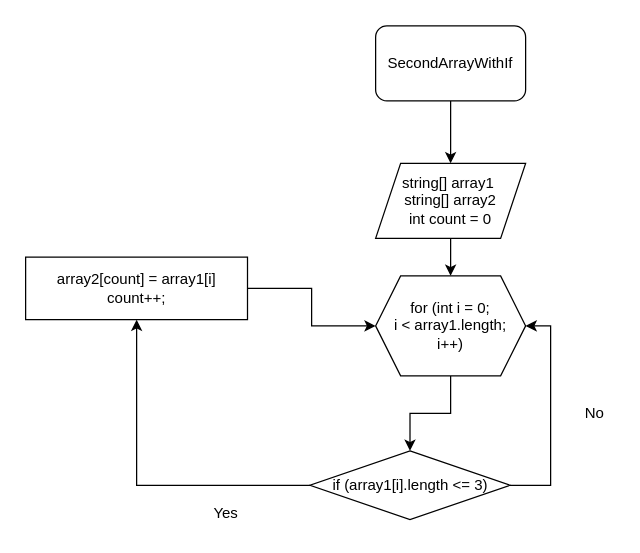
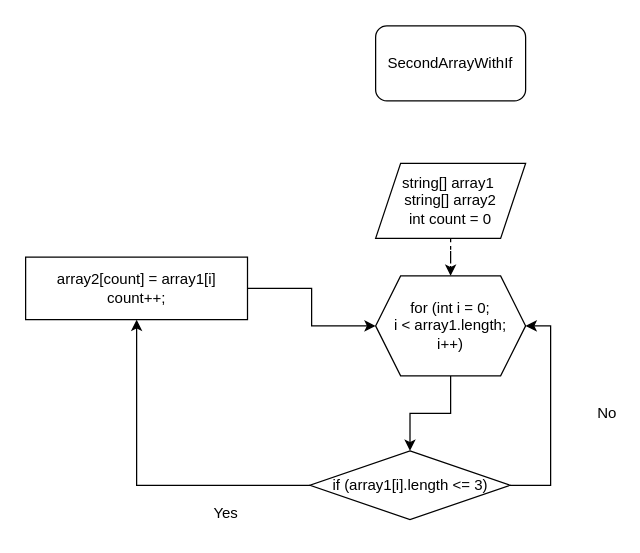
edge "SecondArrayWithIf" -> "string[] array1 string[] array2 int count = 0": removed
edge "string[] array1 string[] array2 int count = 0" -> "for (int i = 0; i < array1.length; i++)": style solid -> dashed
node "No": moved (594, 413) -> (607, 413)
